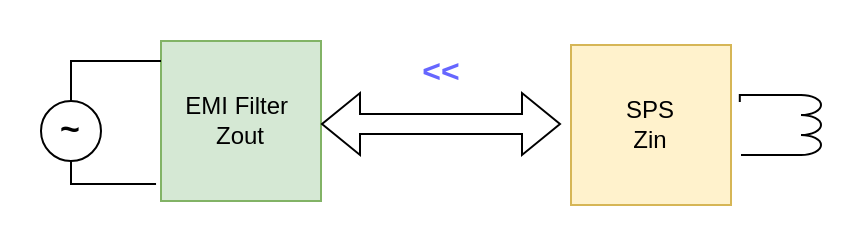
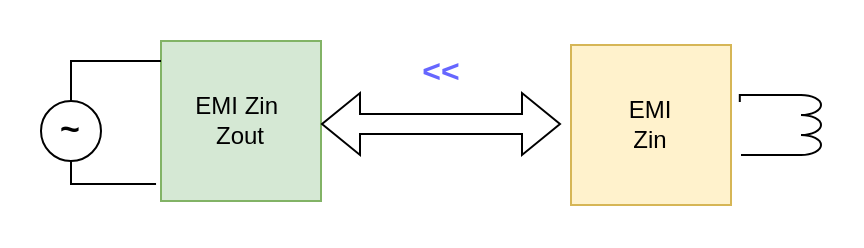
node "EMI Filter Zout": label "EMI Filter Zout" -> "EMI Zin Zout"
node "SPS Zin": label "SPS Zin" -> "EMI Zin"
